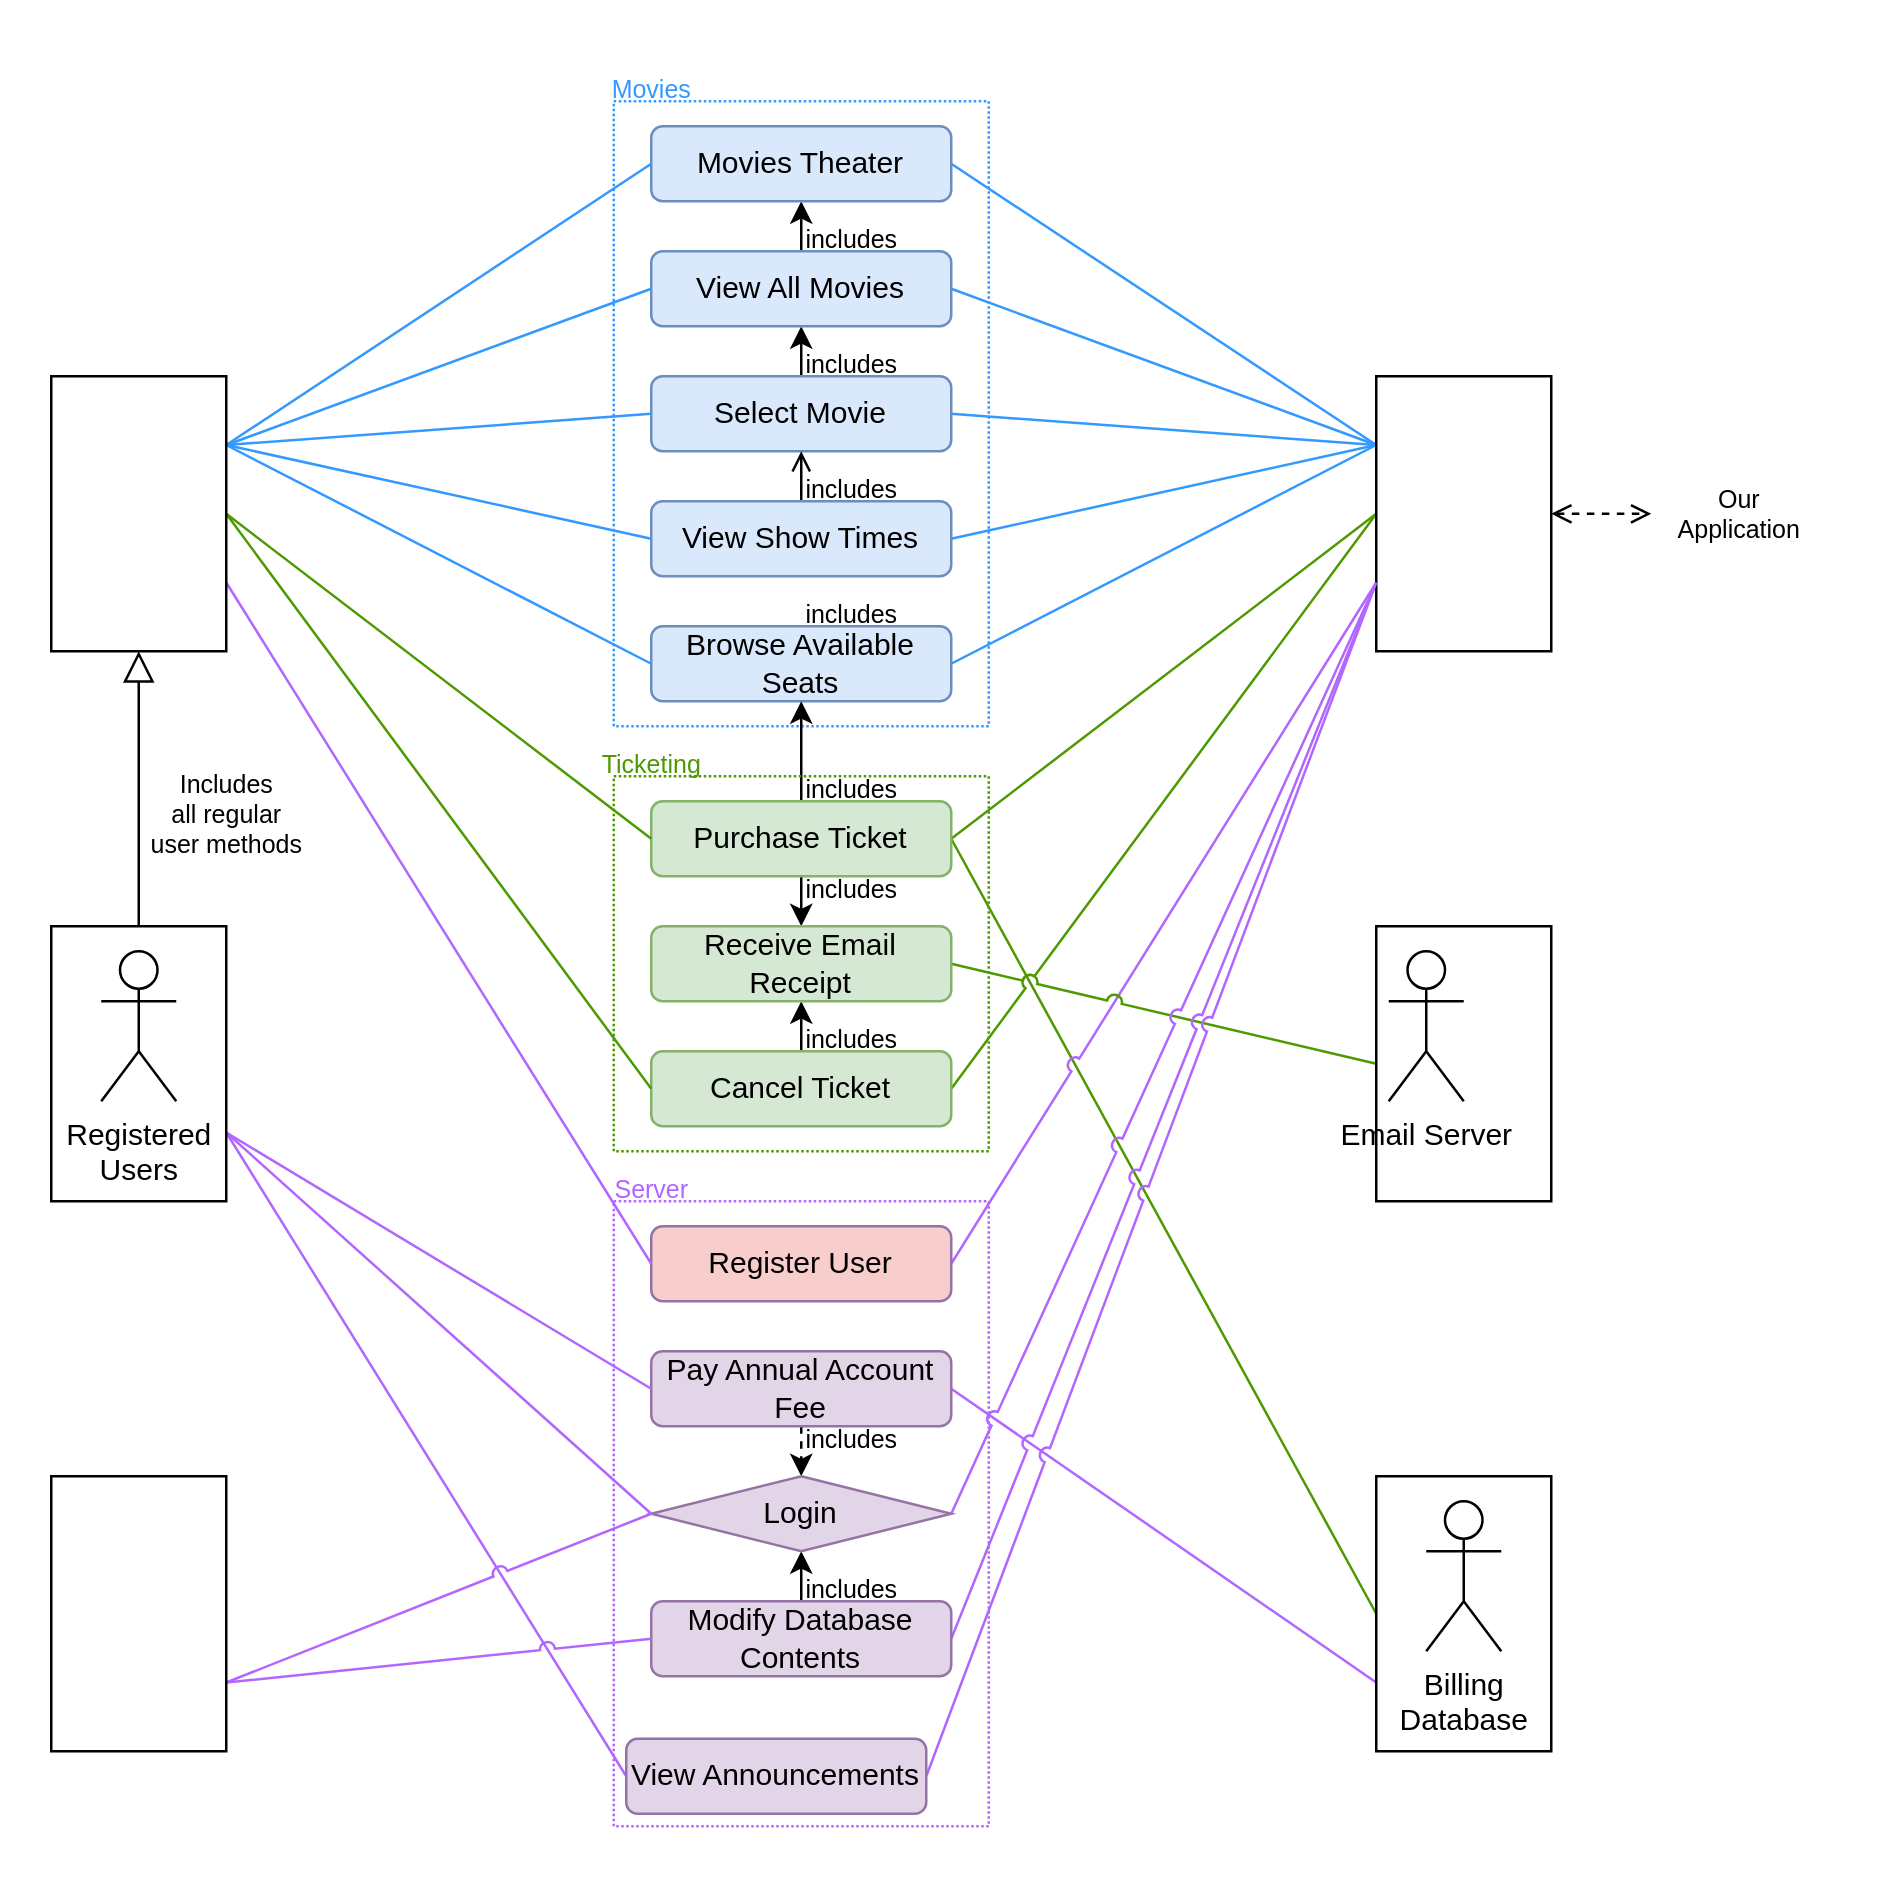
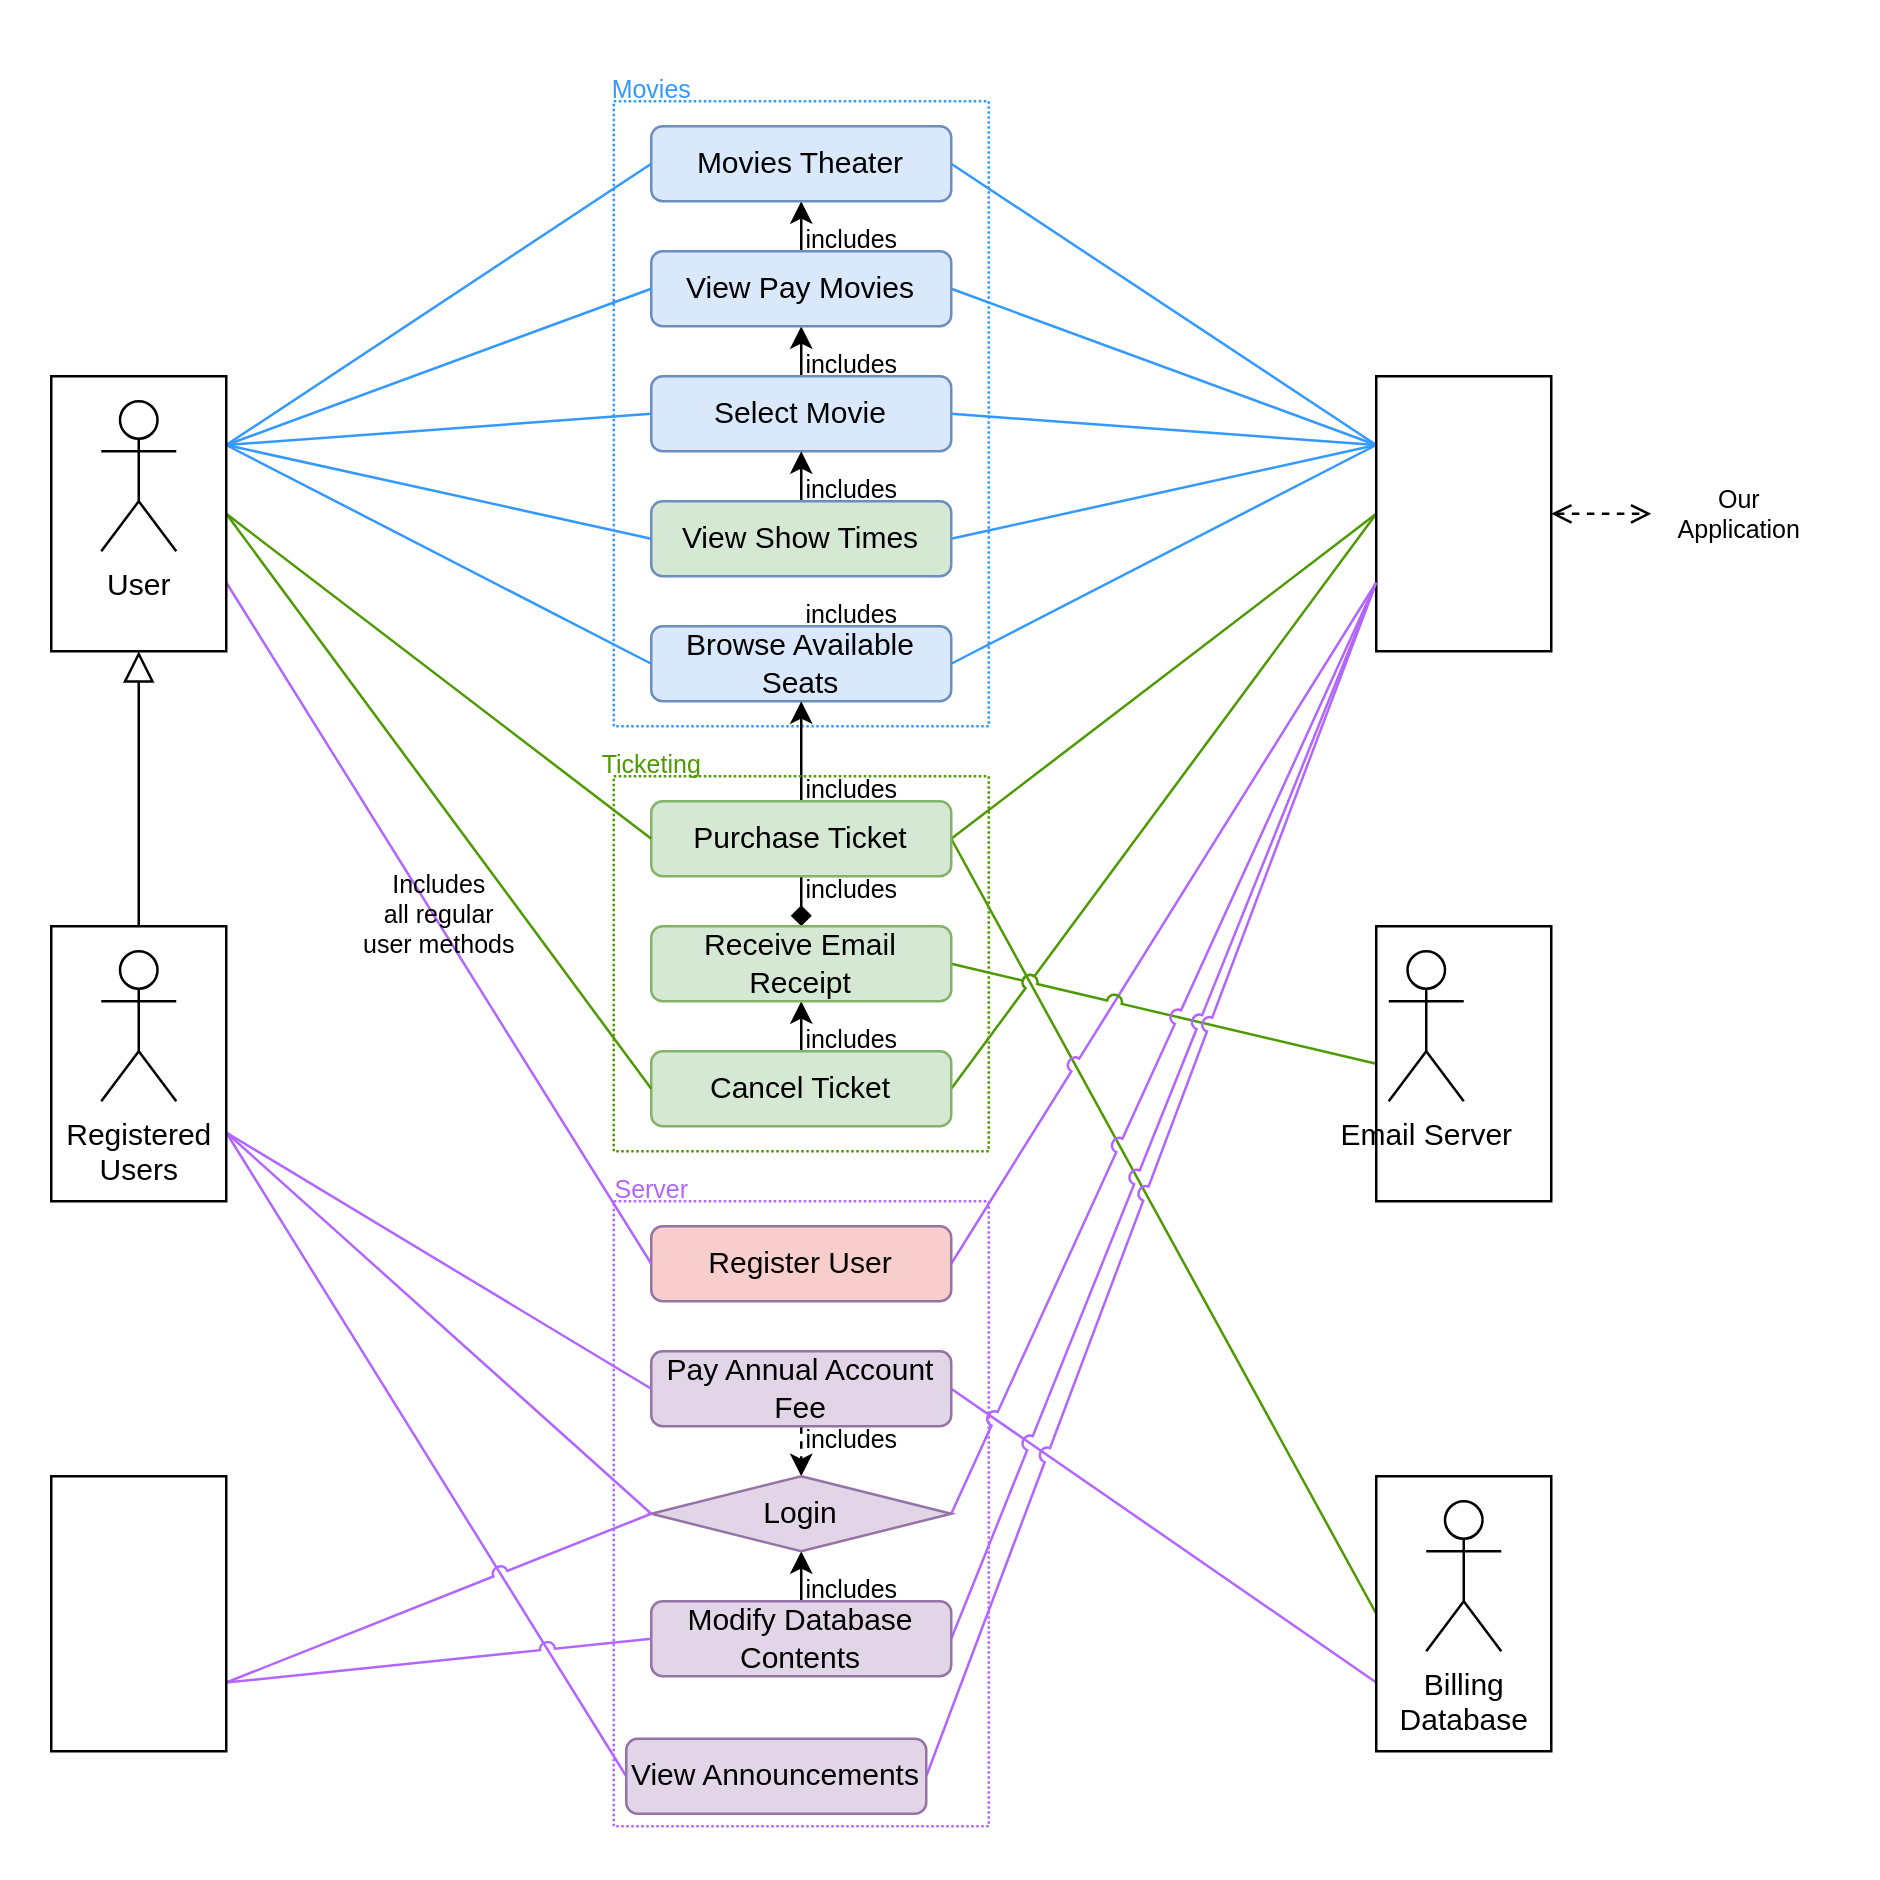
node "View All Movies": label "View All Movies" -> "View Pay Movies"
edge "View Show Times" -> "Select Movie": arrowhead open -> classic
node "User": added
node "View Show Times": fillcolor #dae8fc -> #d5e8d4
node "Includes all regular user methods": moved (226, 814) -> (439, 914)
edge "Purchase Ticket" -> "Receive Email Receipt": arrowhead classic -> diamond
